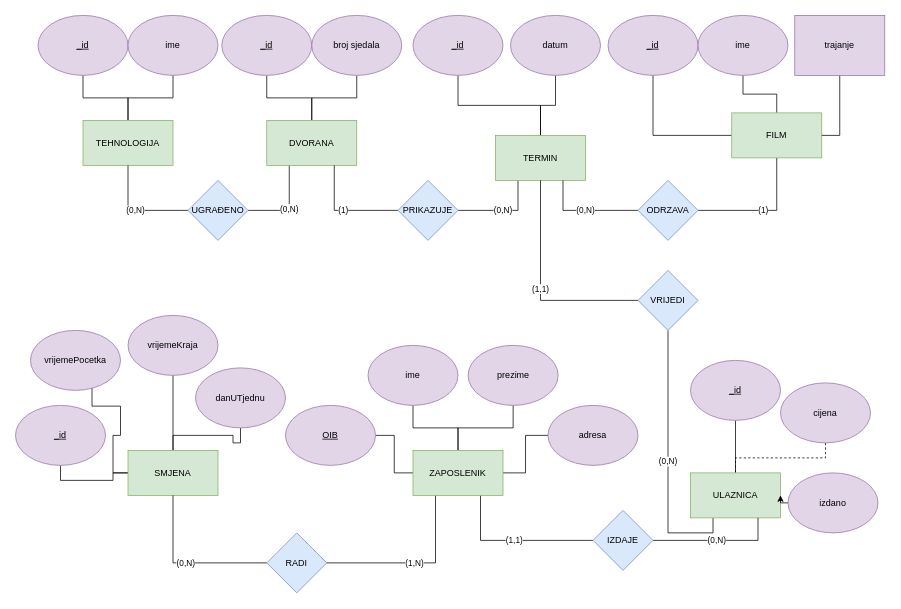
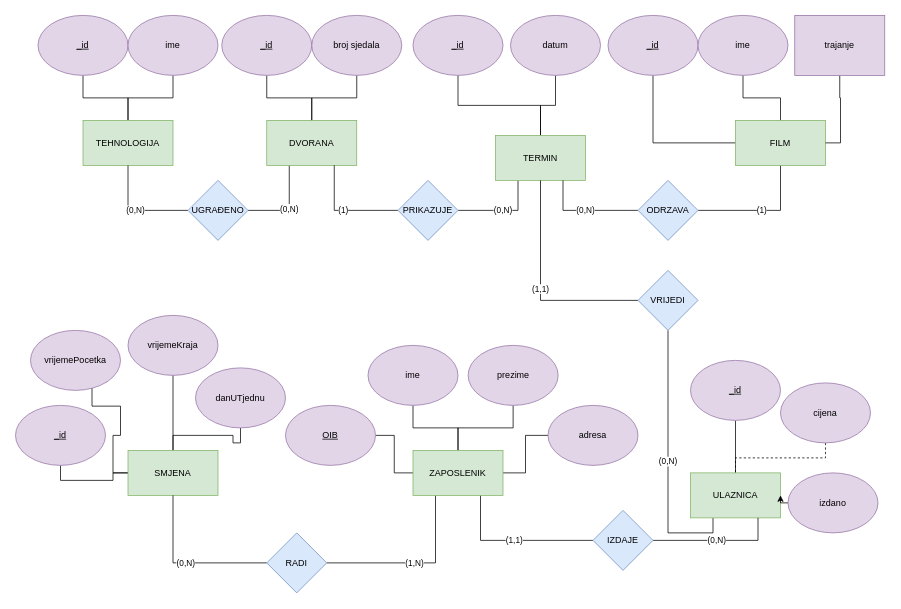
node "FILM": moved (777, 135) -> (780, 143)
